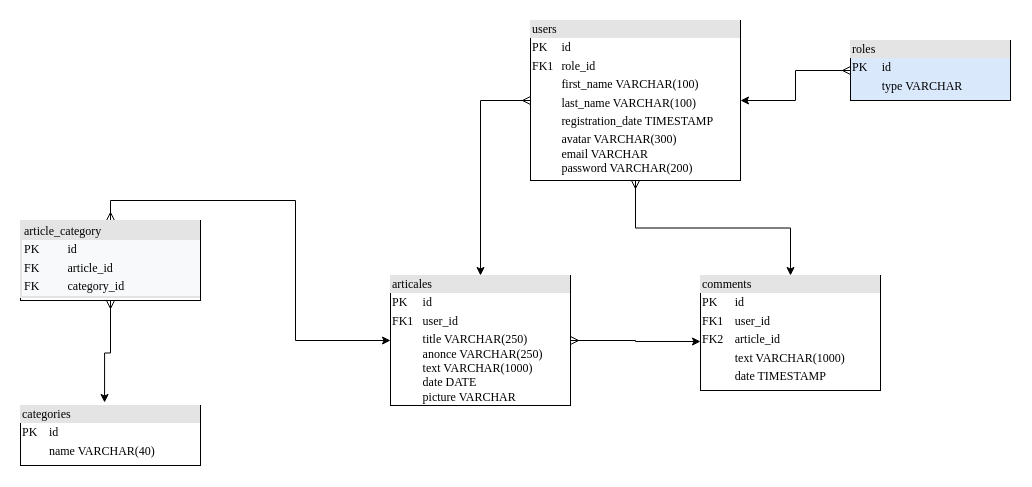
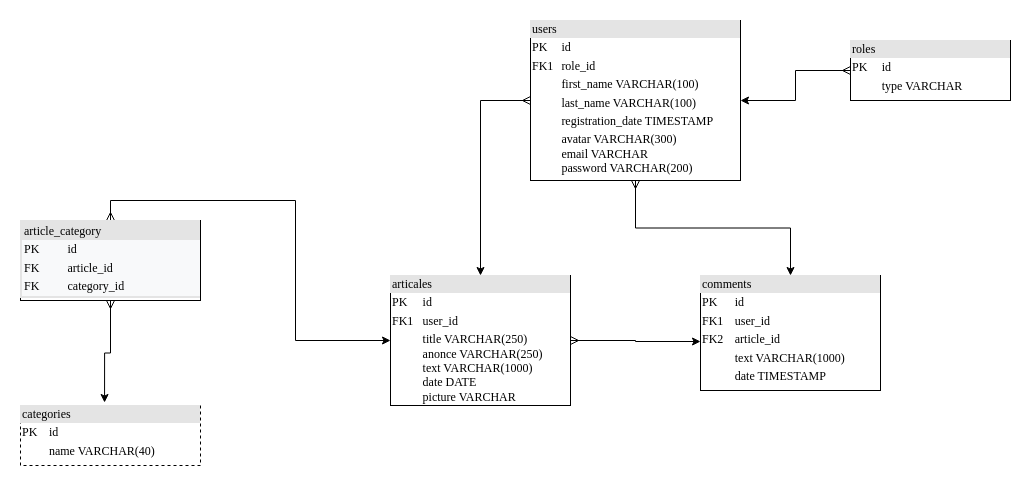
node "roles PK id type VARCHAR": fillcolor #dae8fc -> #ffffff
node "categories PK id name VARCHAR(40)": style solid -> dashed
